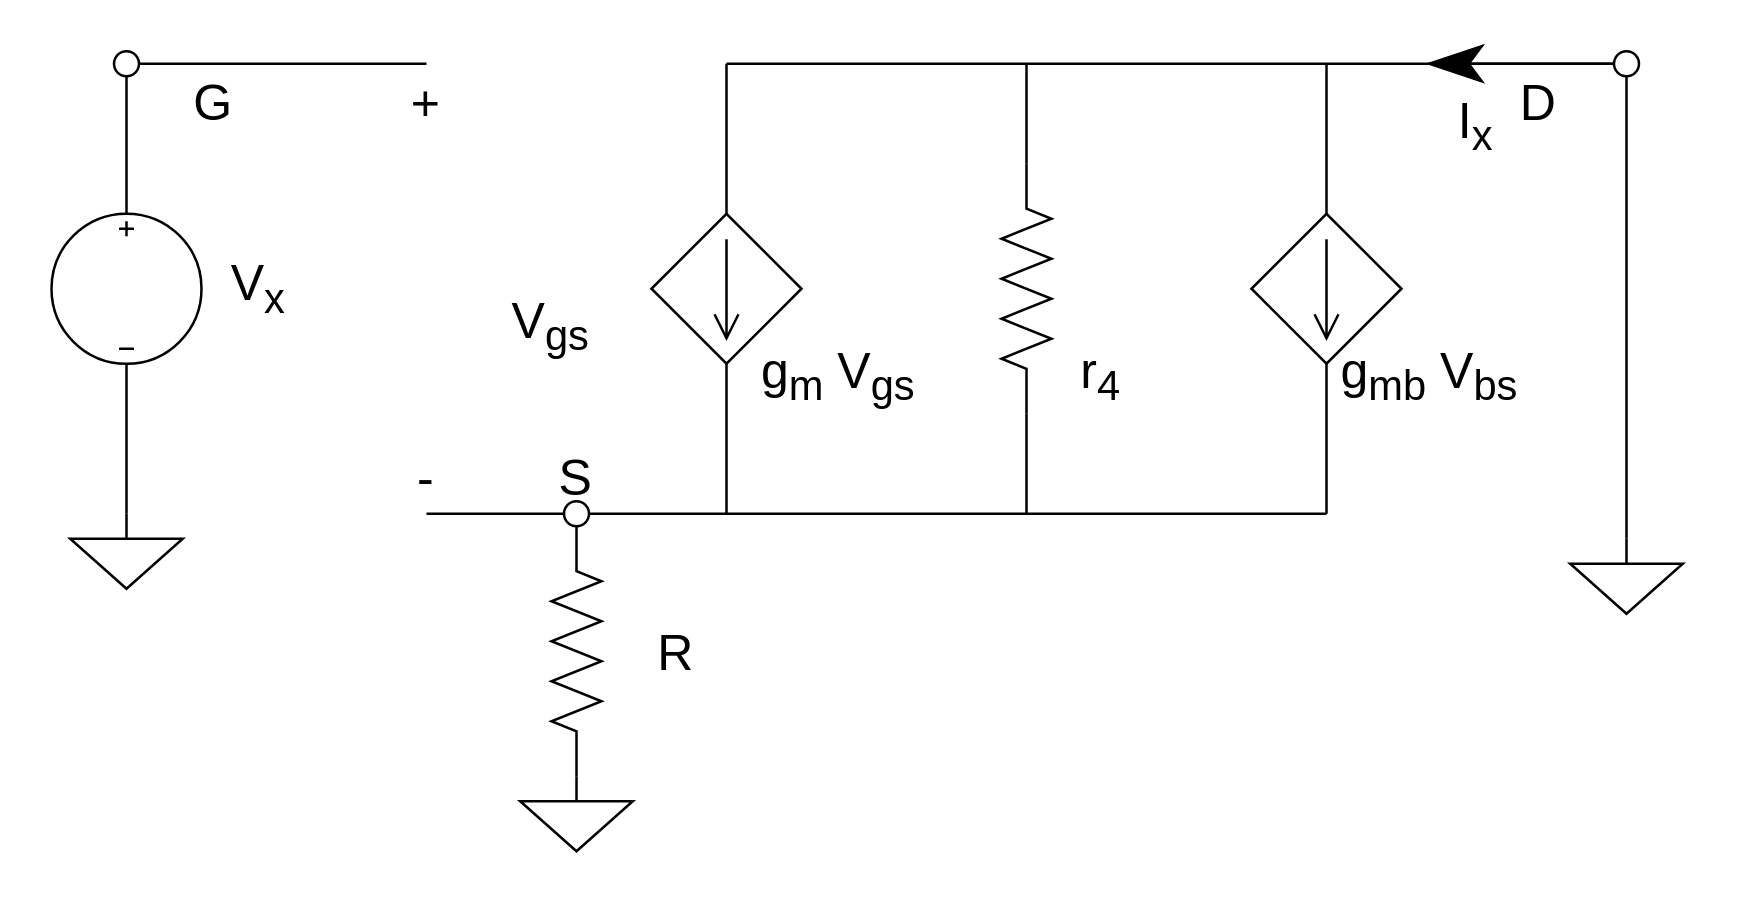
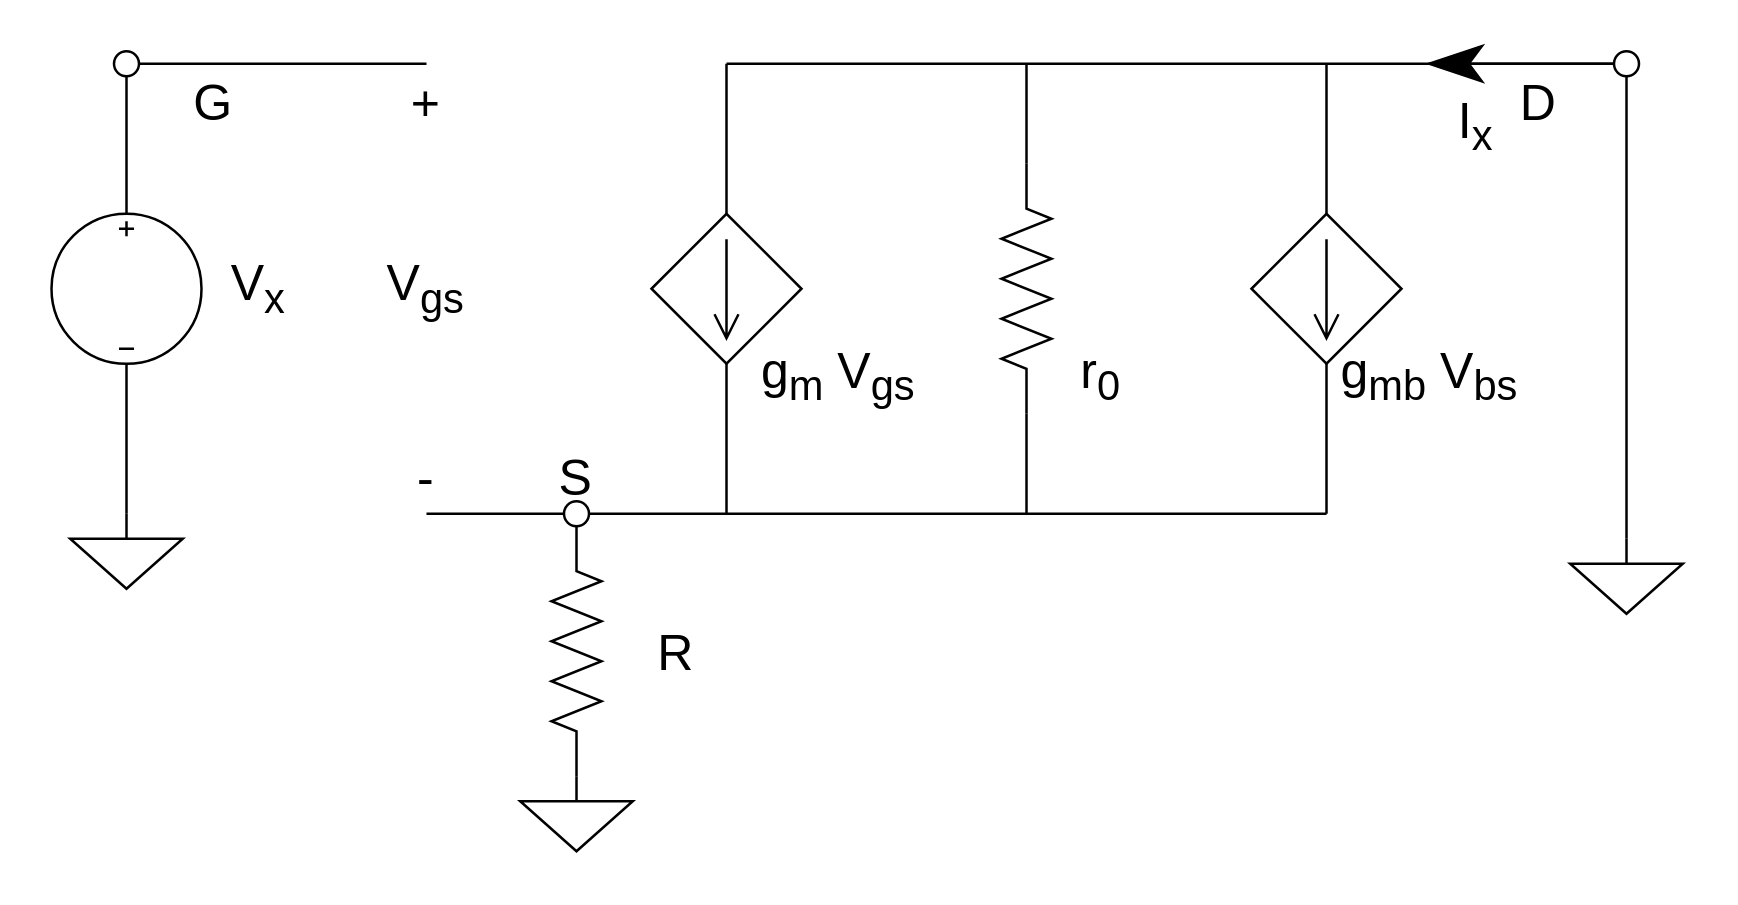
node "Vgs": moved (551, 326) -> (426, 289)
node "r4": label "r4" -> "r0"
